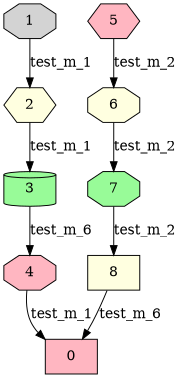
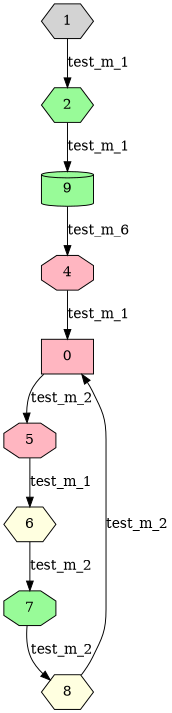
node "1": shape octagon -> hexagon
node "5": shape hexagon -> octagon
edge "5" -> "6": label "test_m_2" -> "test_m_1"
node "2": fillcolor lightyellow -> palegreen
node "6": shape octagon -> hexagon
node "3": label "3" -> "9"
node "8": shape box -> hexagon
edge "8" -> "0": label "test_m_6" -> "test_m_2"
edge "0" -> "5": added, label "test_m_2"
